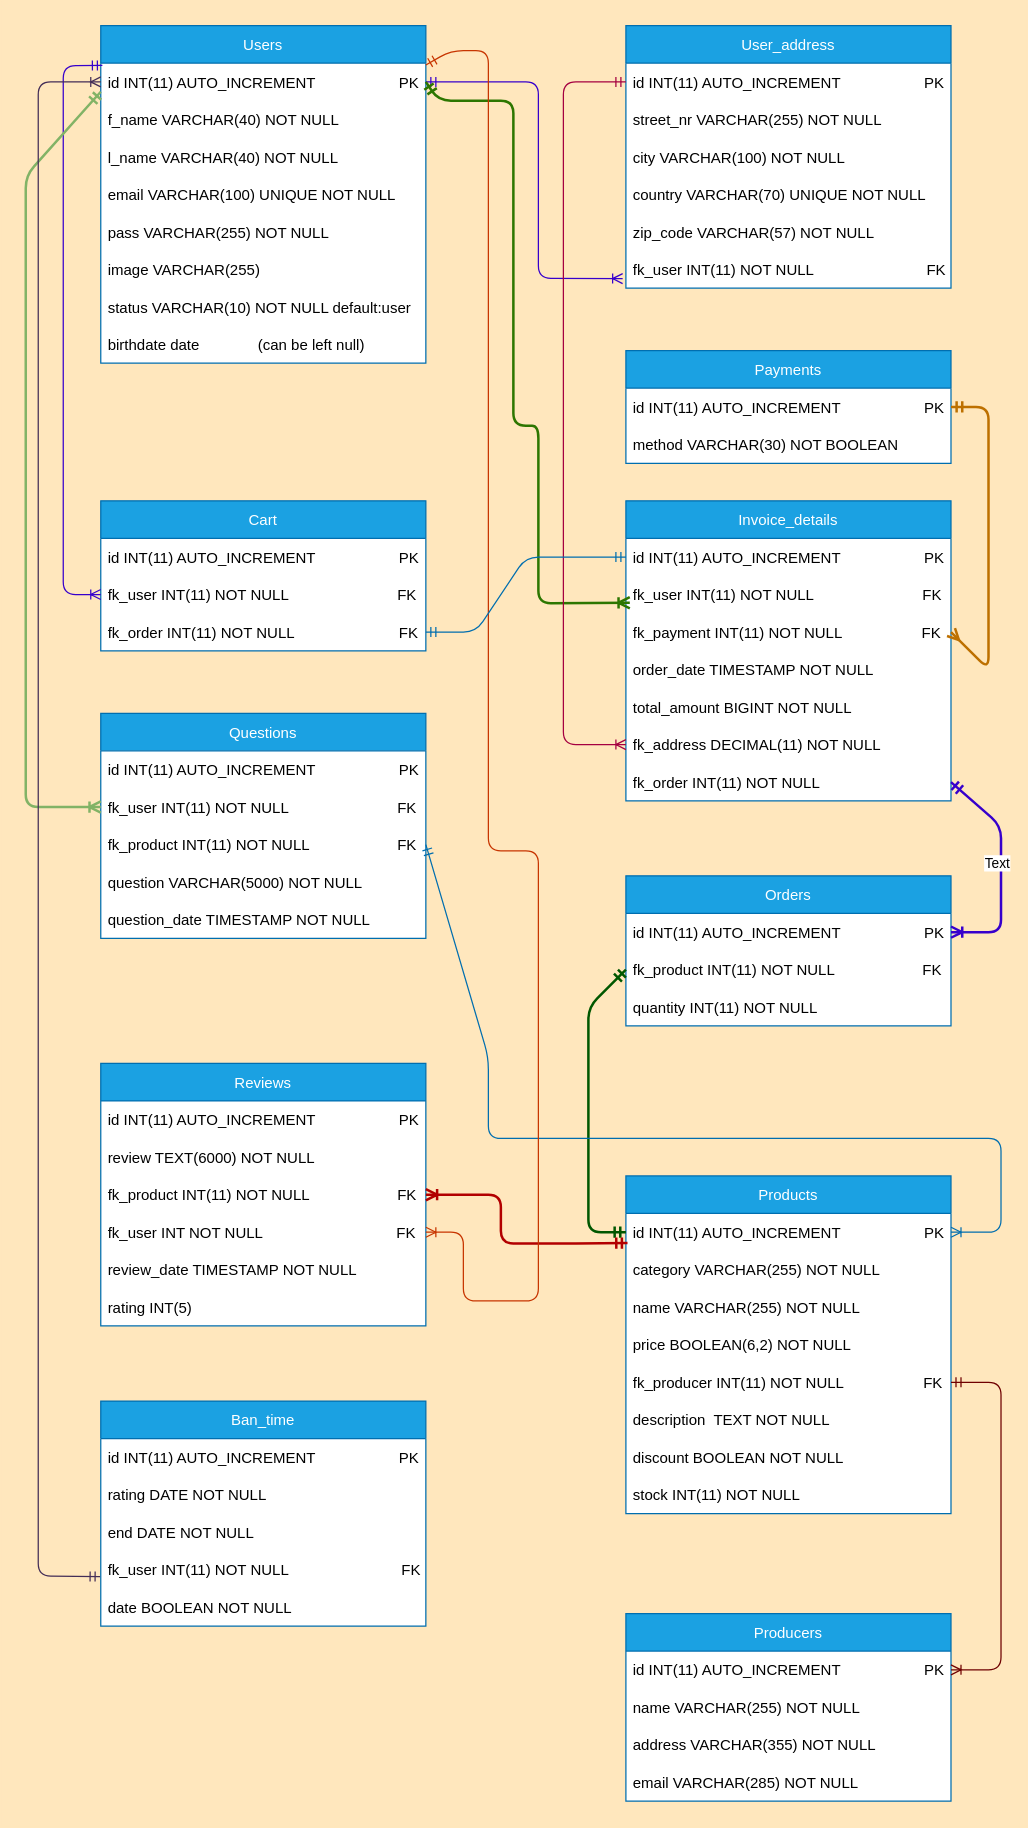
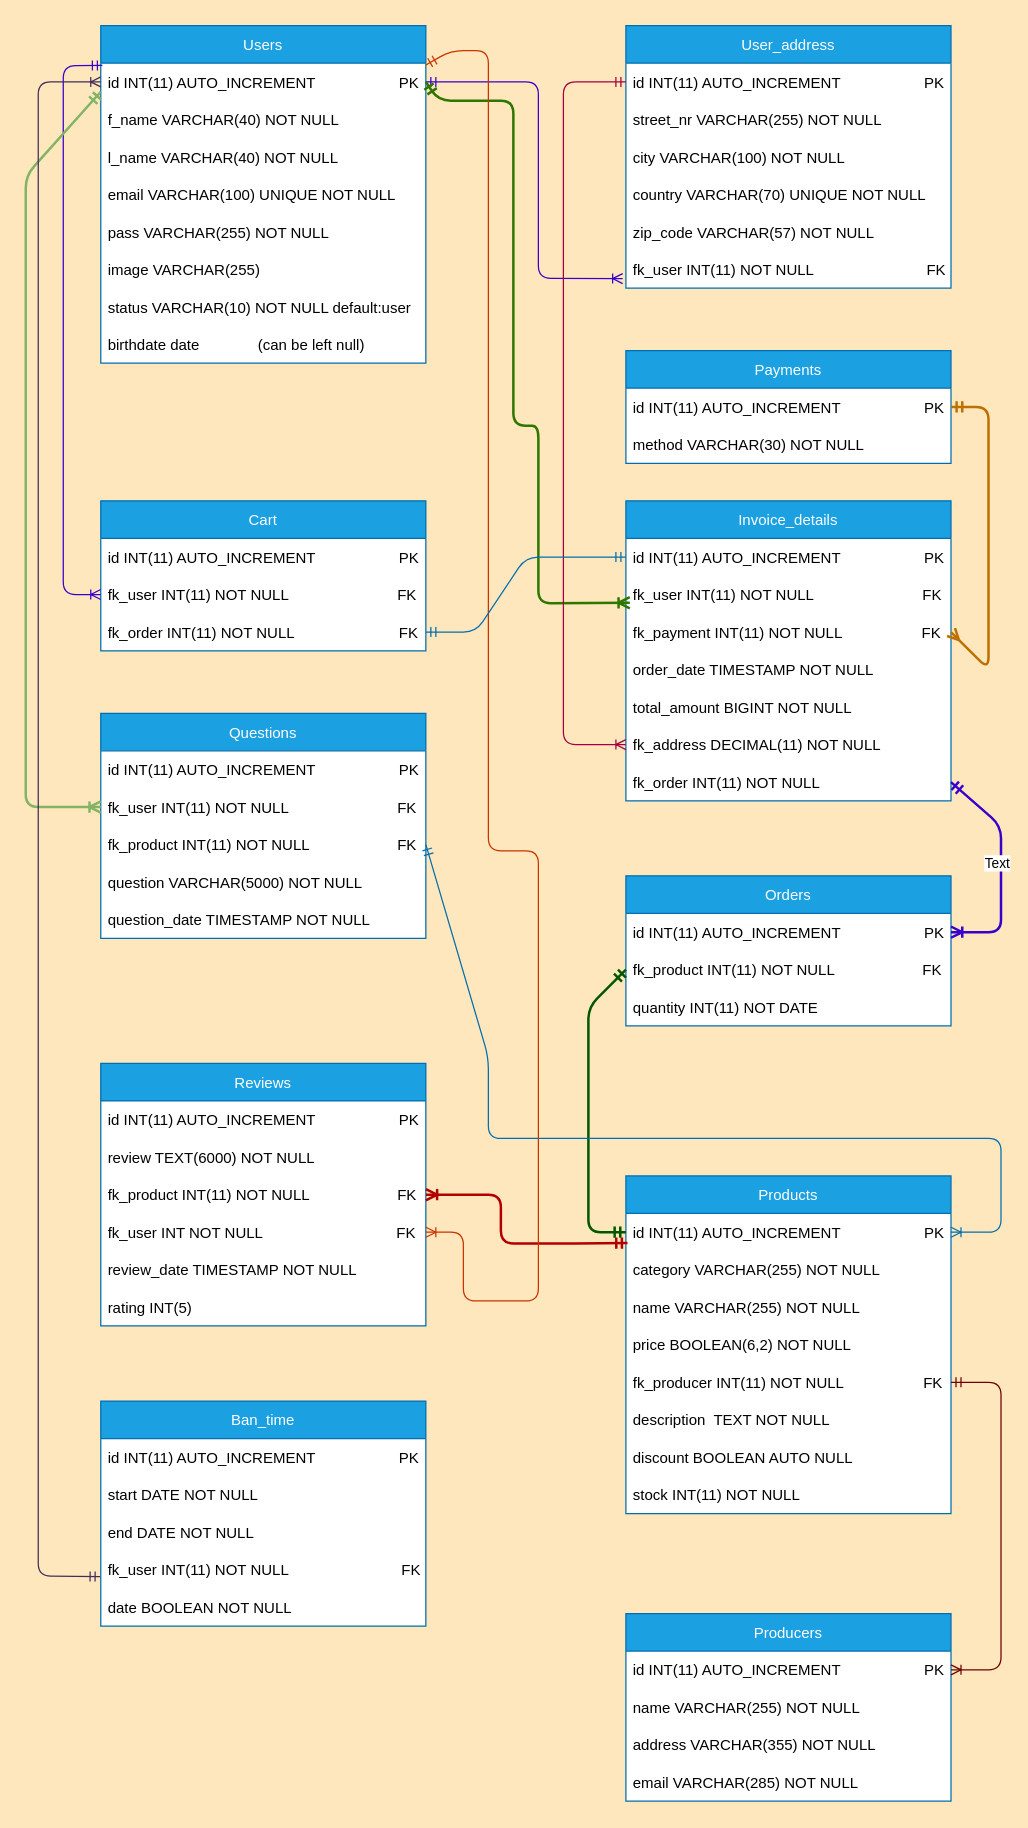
node "method VARCHAR(30) NOT BOOLEAN": label "method VARCHAR(30) NOT BOOLEAN" -> "method VARCHAR(30) NOT NULL"
node "quantity INT(11) NOT NULL": label "quantity INT(11) NOT NULL" -> "quantity INT(11) NOT DATE"
node "discount BOOLEAN NOT NULL": label "discount BOOLEAN NOT NULL" -> "discount BOOLEAN AUTO NULL"
node "rating DATE NOT NULL": label "rating DATE NOT NULL" -> "start DATE NOT NULL"
